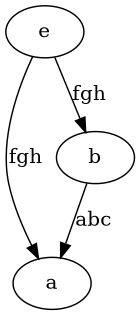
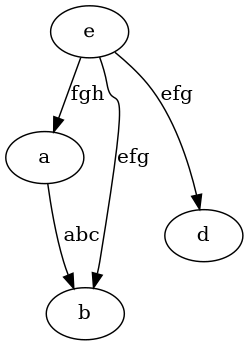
edge "e" -> "b": label "fgh" -> "efg"
edge "b" -> "a": reversed
node "d": added
